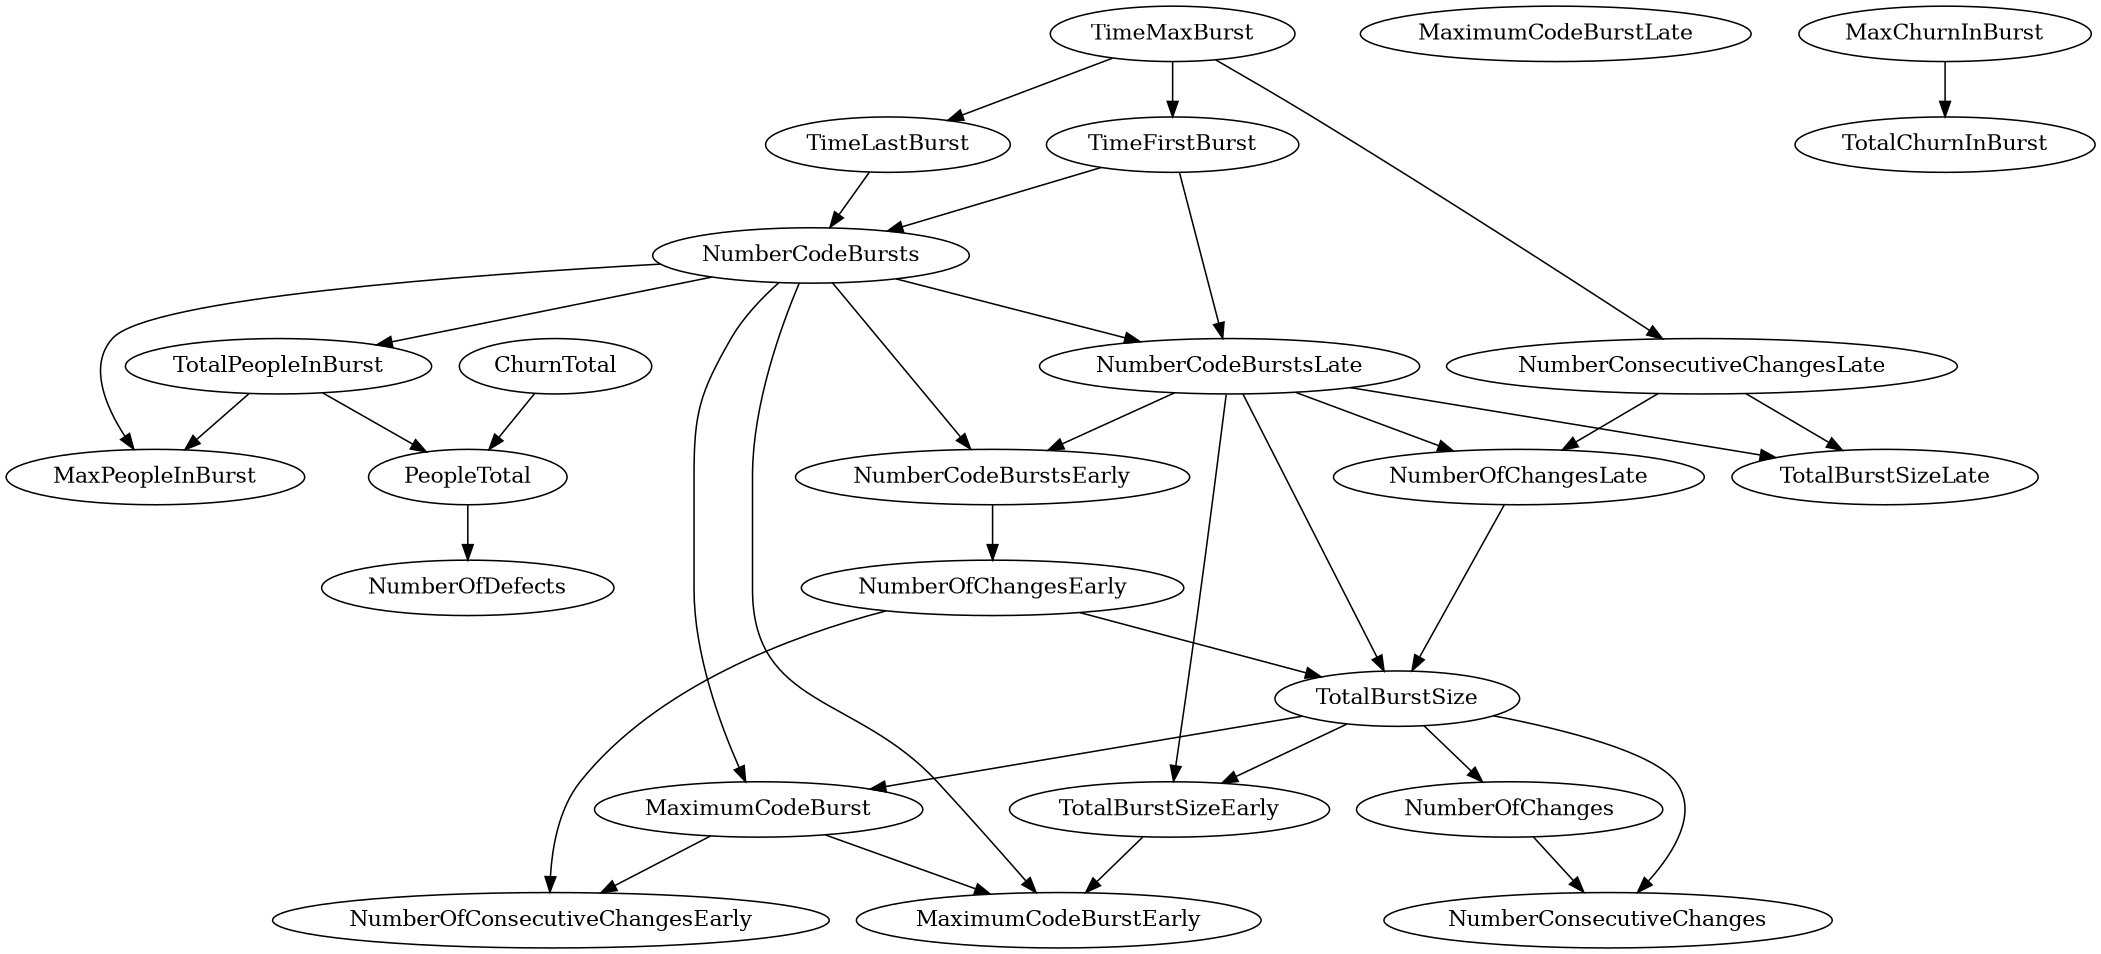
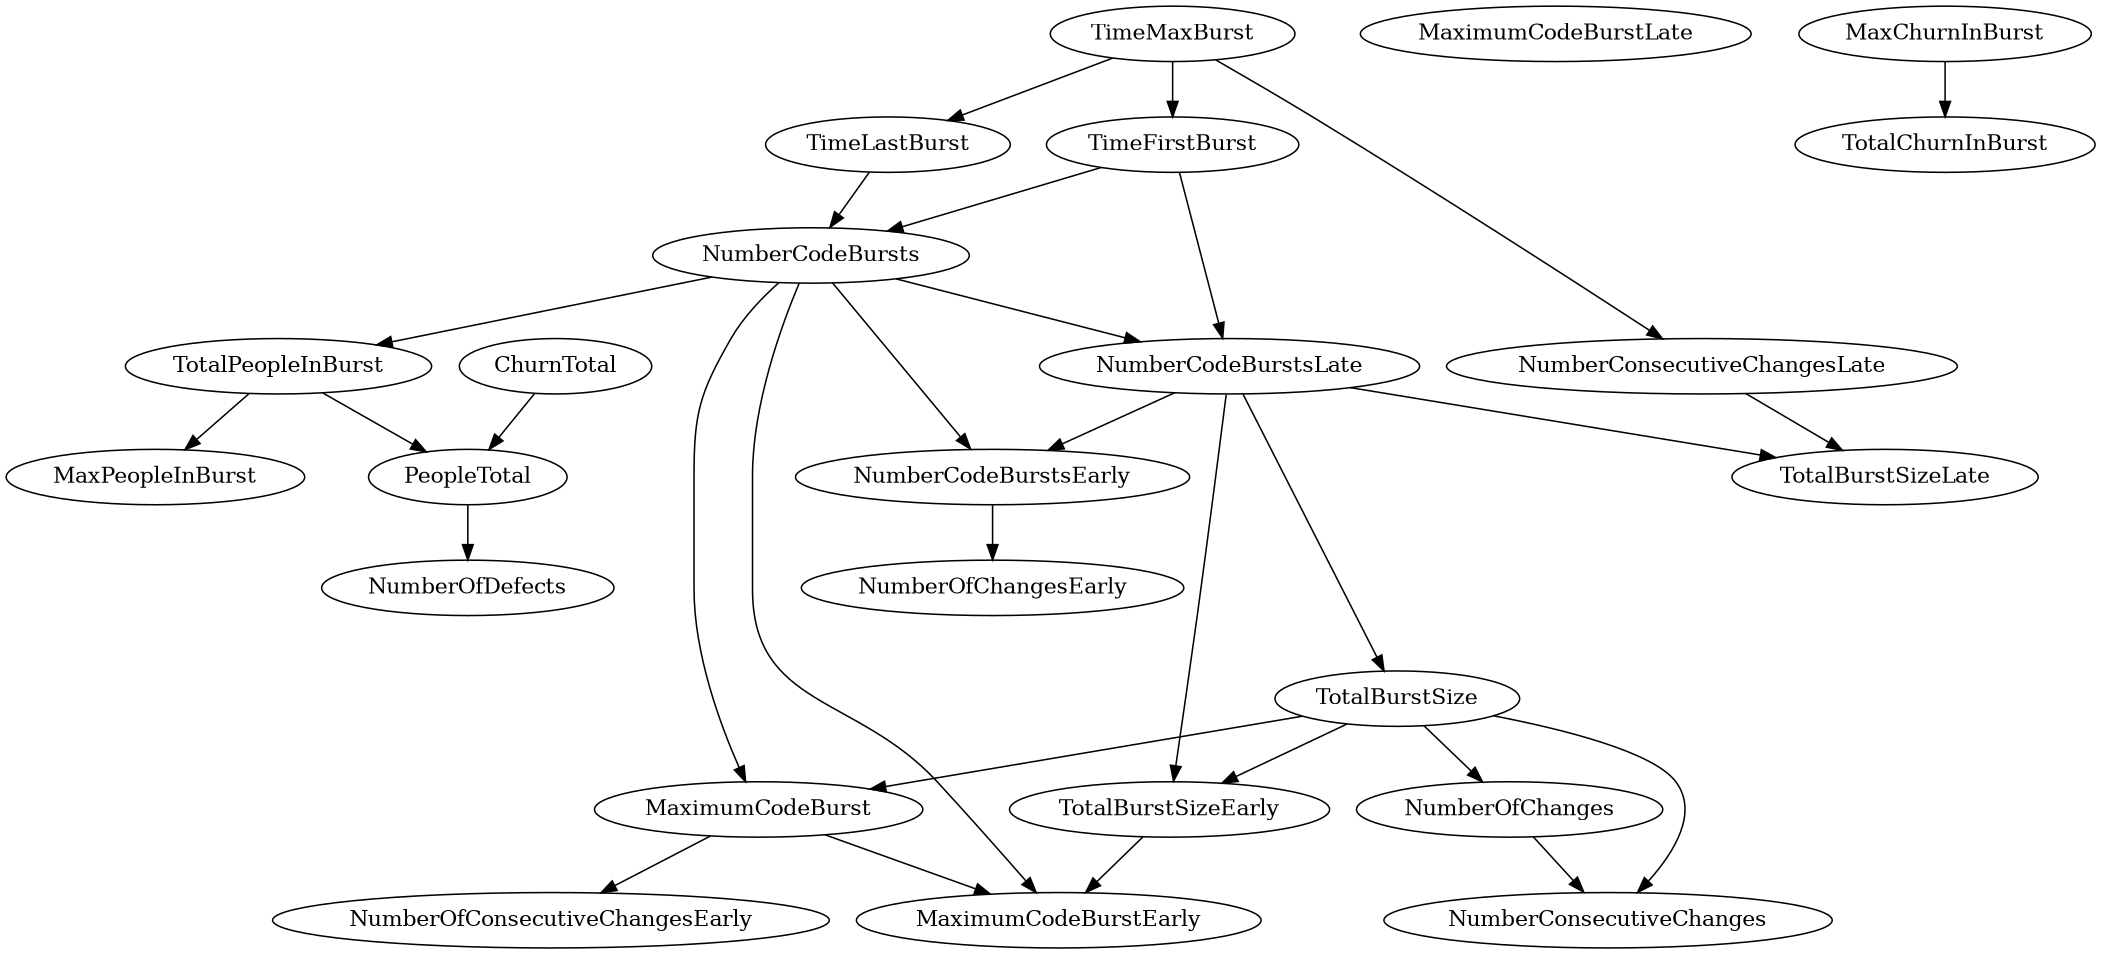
edge "NumberCodeBursts" -> "MaxPeopleInBurst": removed
node "NumberOfChangesLate": removed
edge "NumberOfChangesEarly" -> "TotalBurstSize": removed
edge "NumberOfChangesEarly" -> "NumberOfConsecutiveChangesEarly": removed
